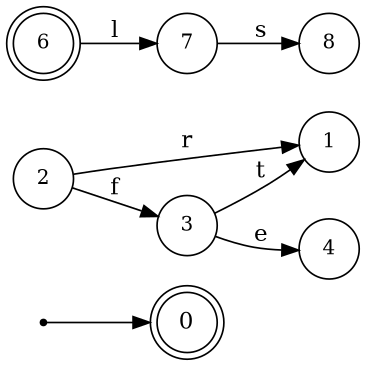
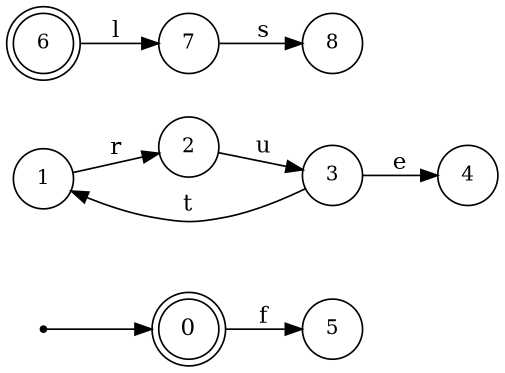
edge "2" -> "1": reversed
edge "2" -> "3": label "f" -> "u"
node "5": added
